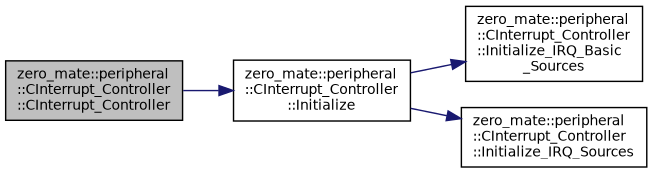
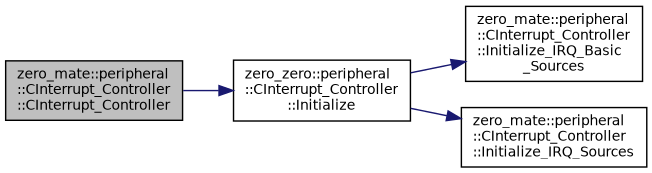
node "zero_mate::peripheral ::CInterrupt_Controller ::Initialize": label "zero_mate::peripheral ::CInterrupt_Controller ::Initialize" -> "zero_zero::peripheral ::CInterrupt_Controller ::Initialize"
